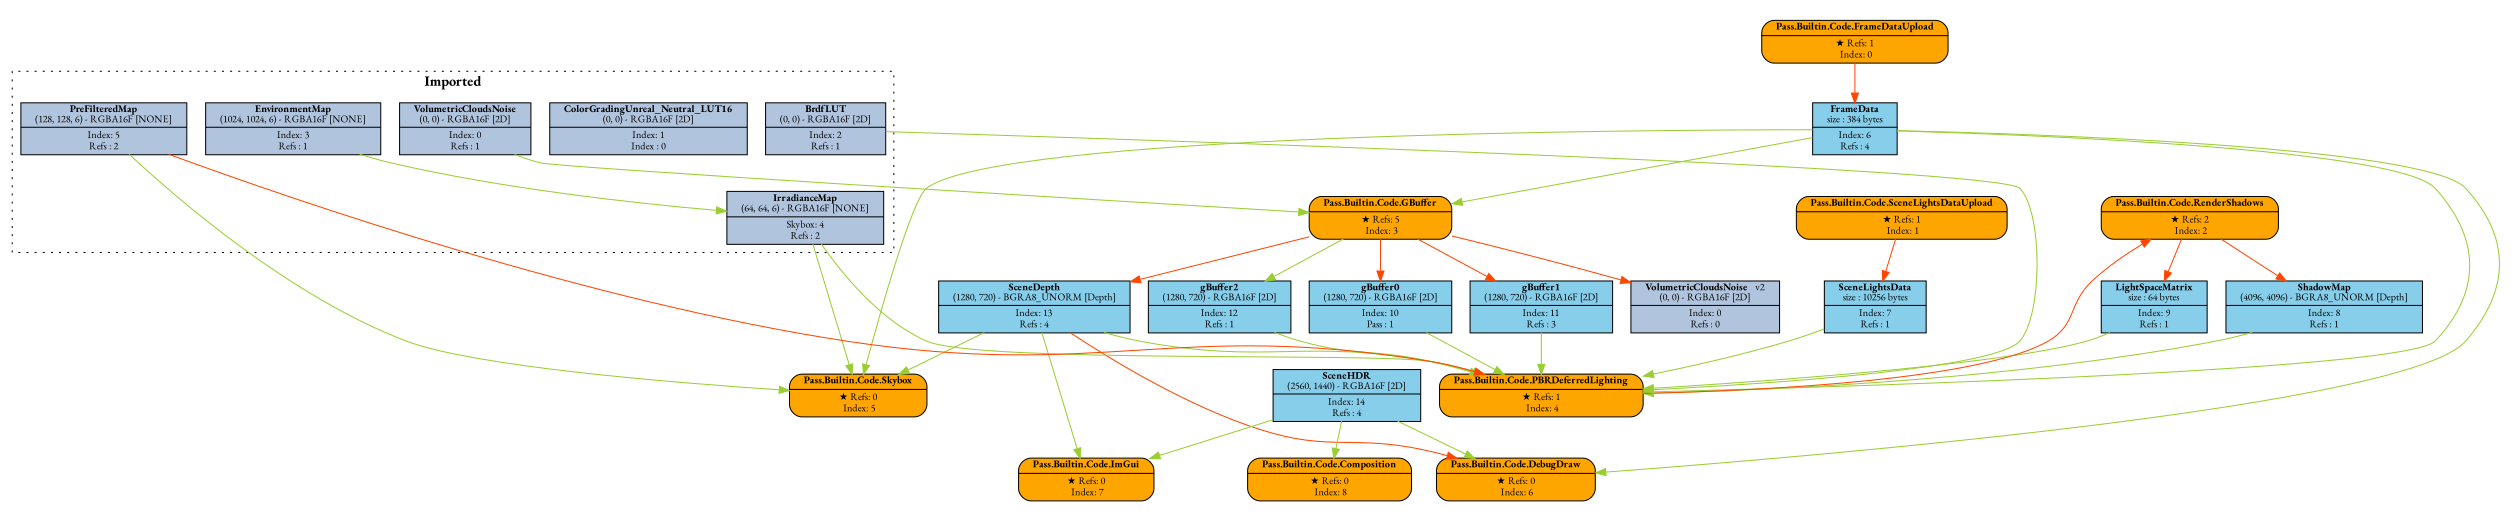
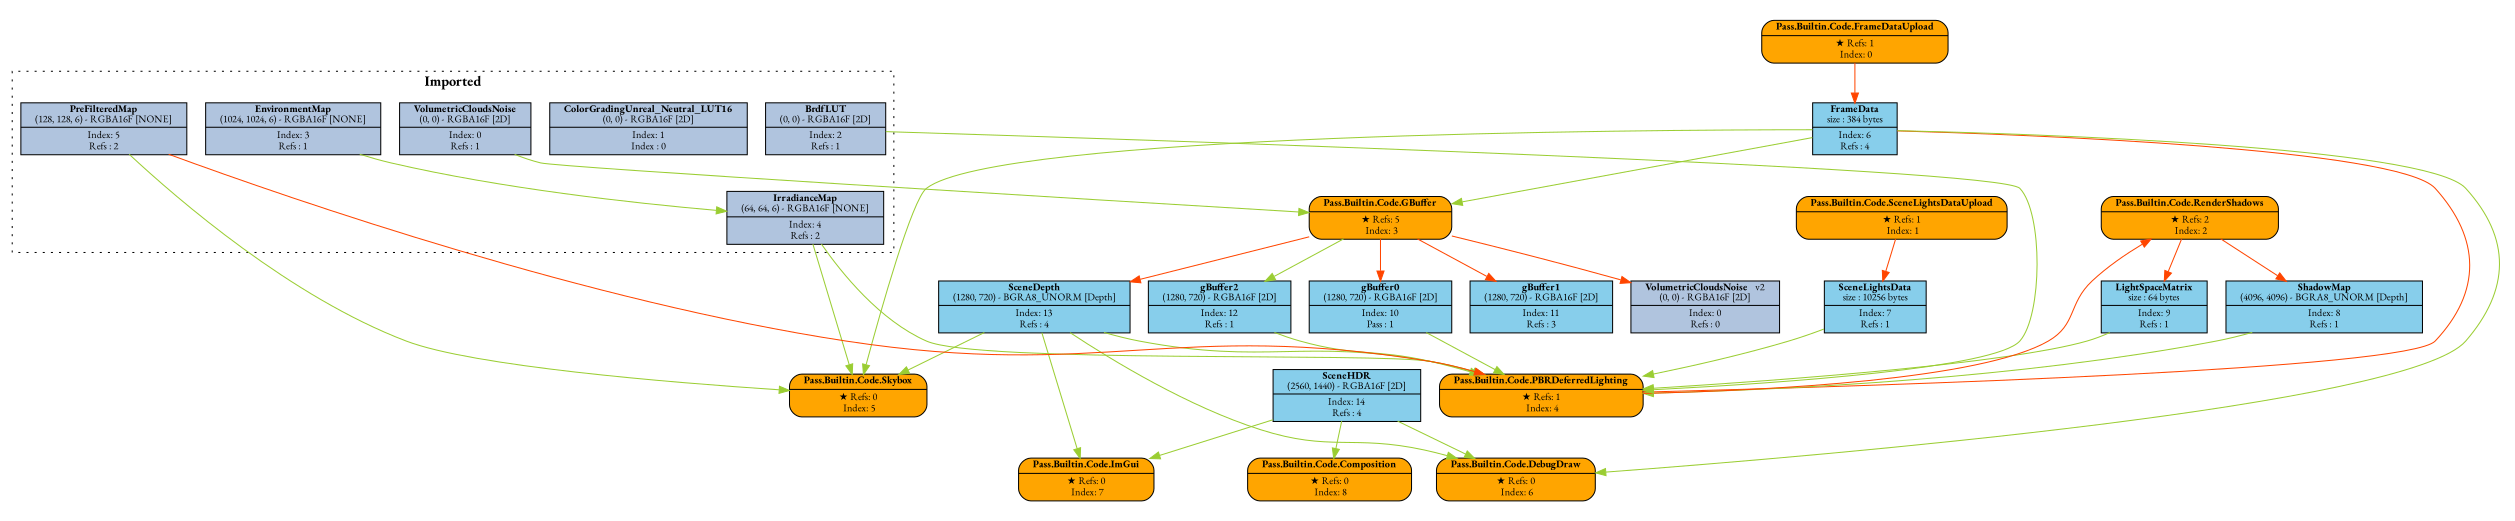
node "IrradianceMap": text "Skybox: 4" -> "Index: 4"
edge "gBuffer1" -> "Pass.Builtin.Code.PBRDeferredLighting": removed
edge "FrameData" -> "Pass.Builtin.Code.PBRDeferredLighting": color olivedrab3 -> orangered
edge "SceneDepth" -> "Pass.Builtin.Code.DebugDraw": color orangered -> olivedrab3
